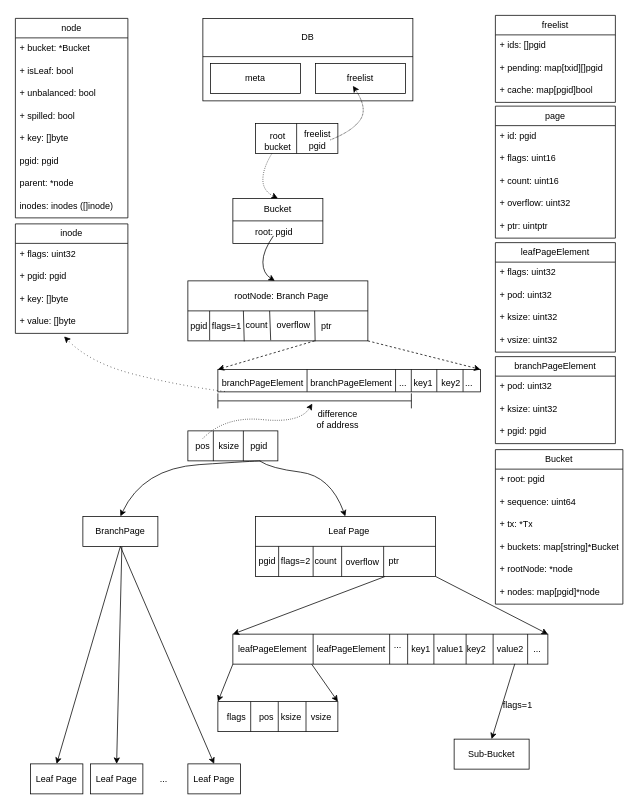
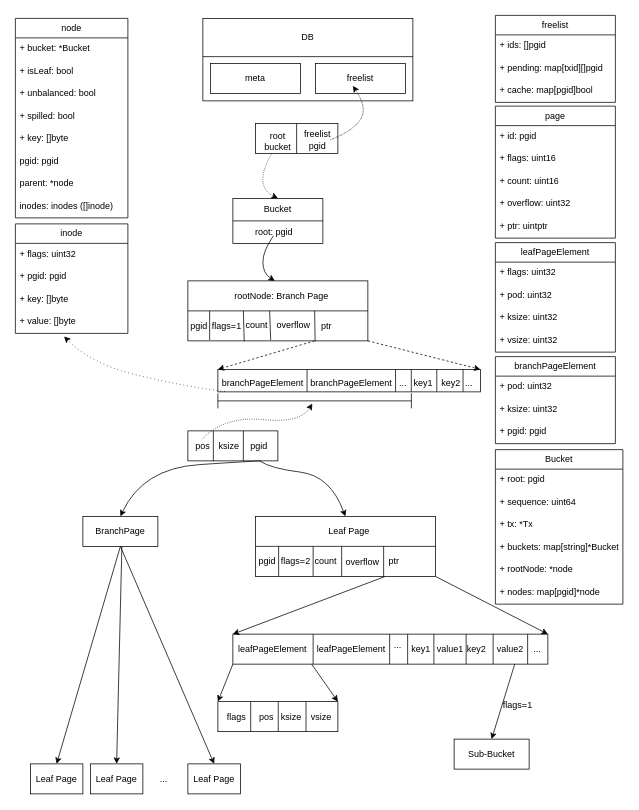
node "difference of address": removed
